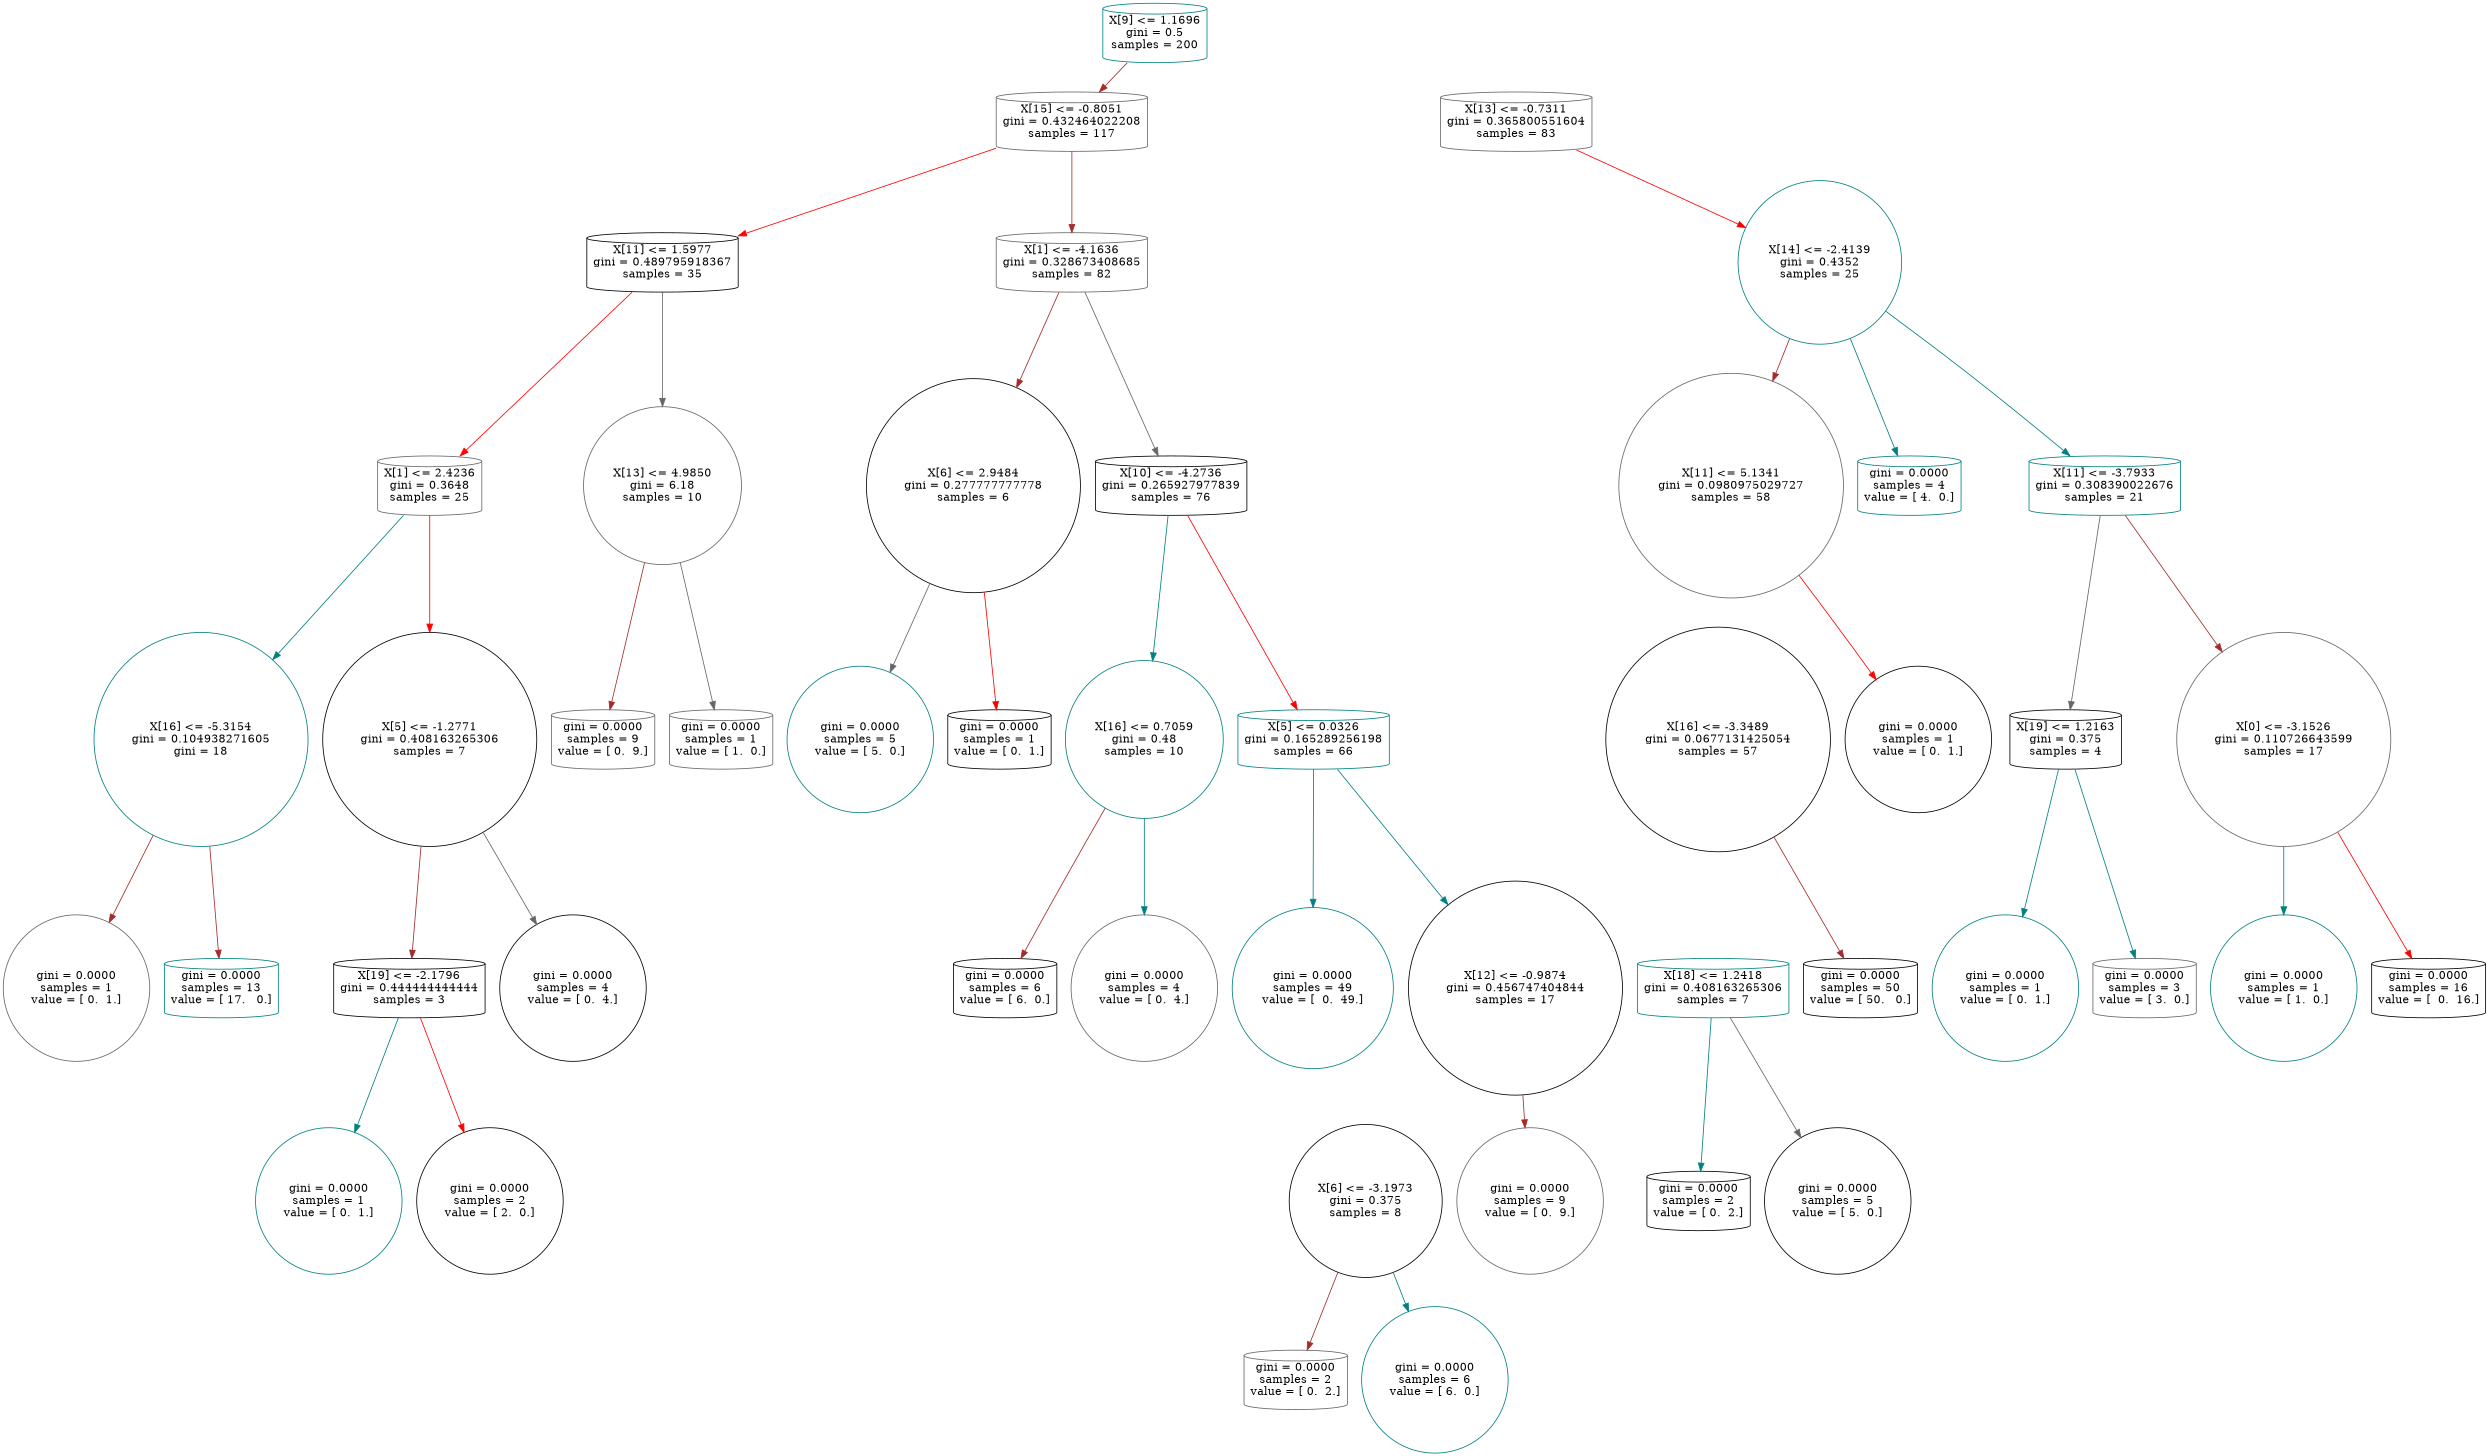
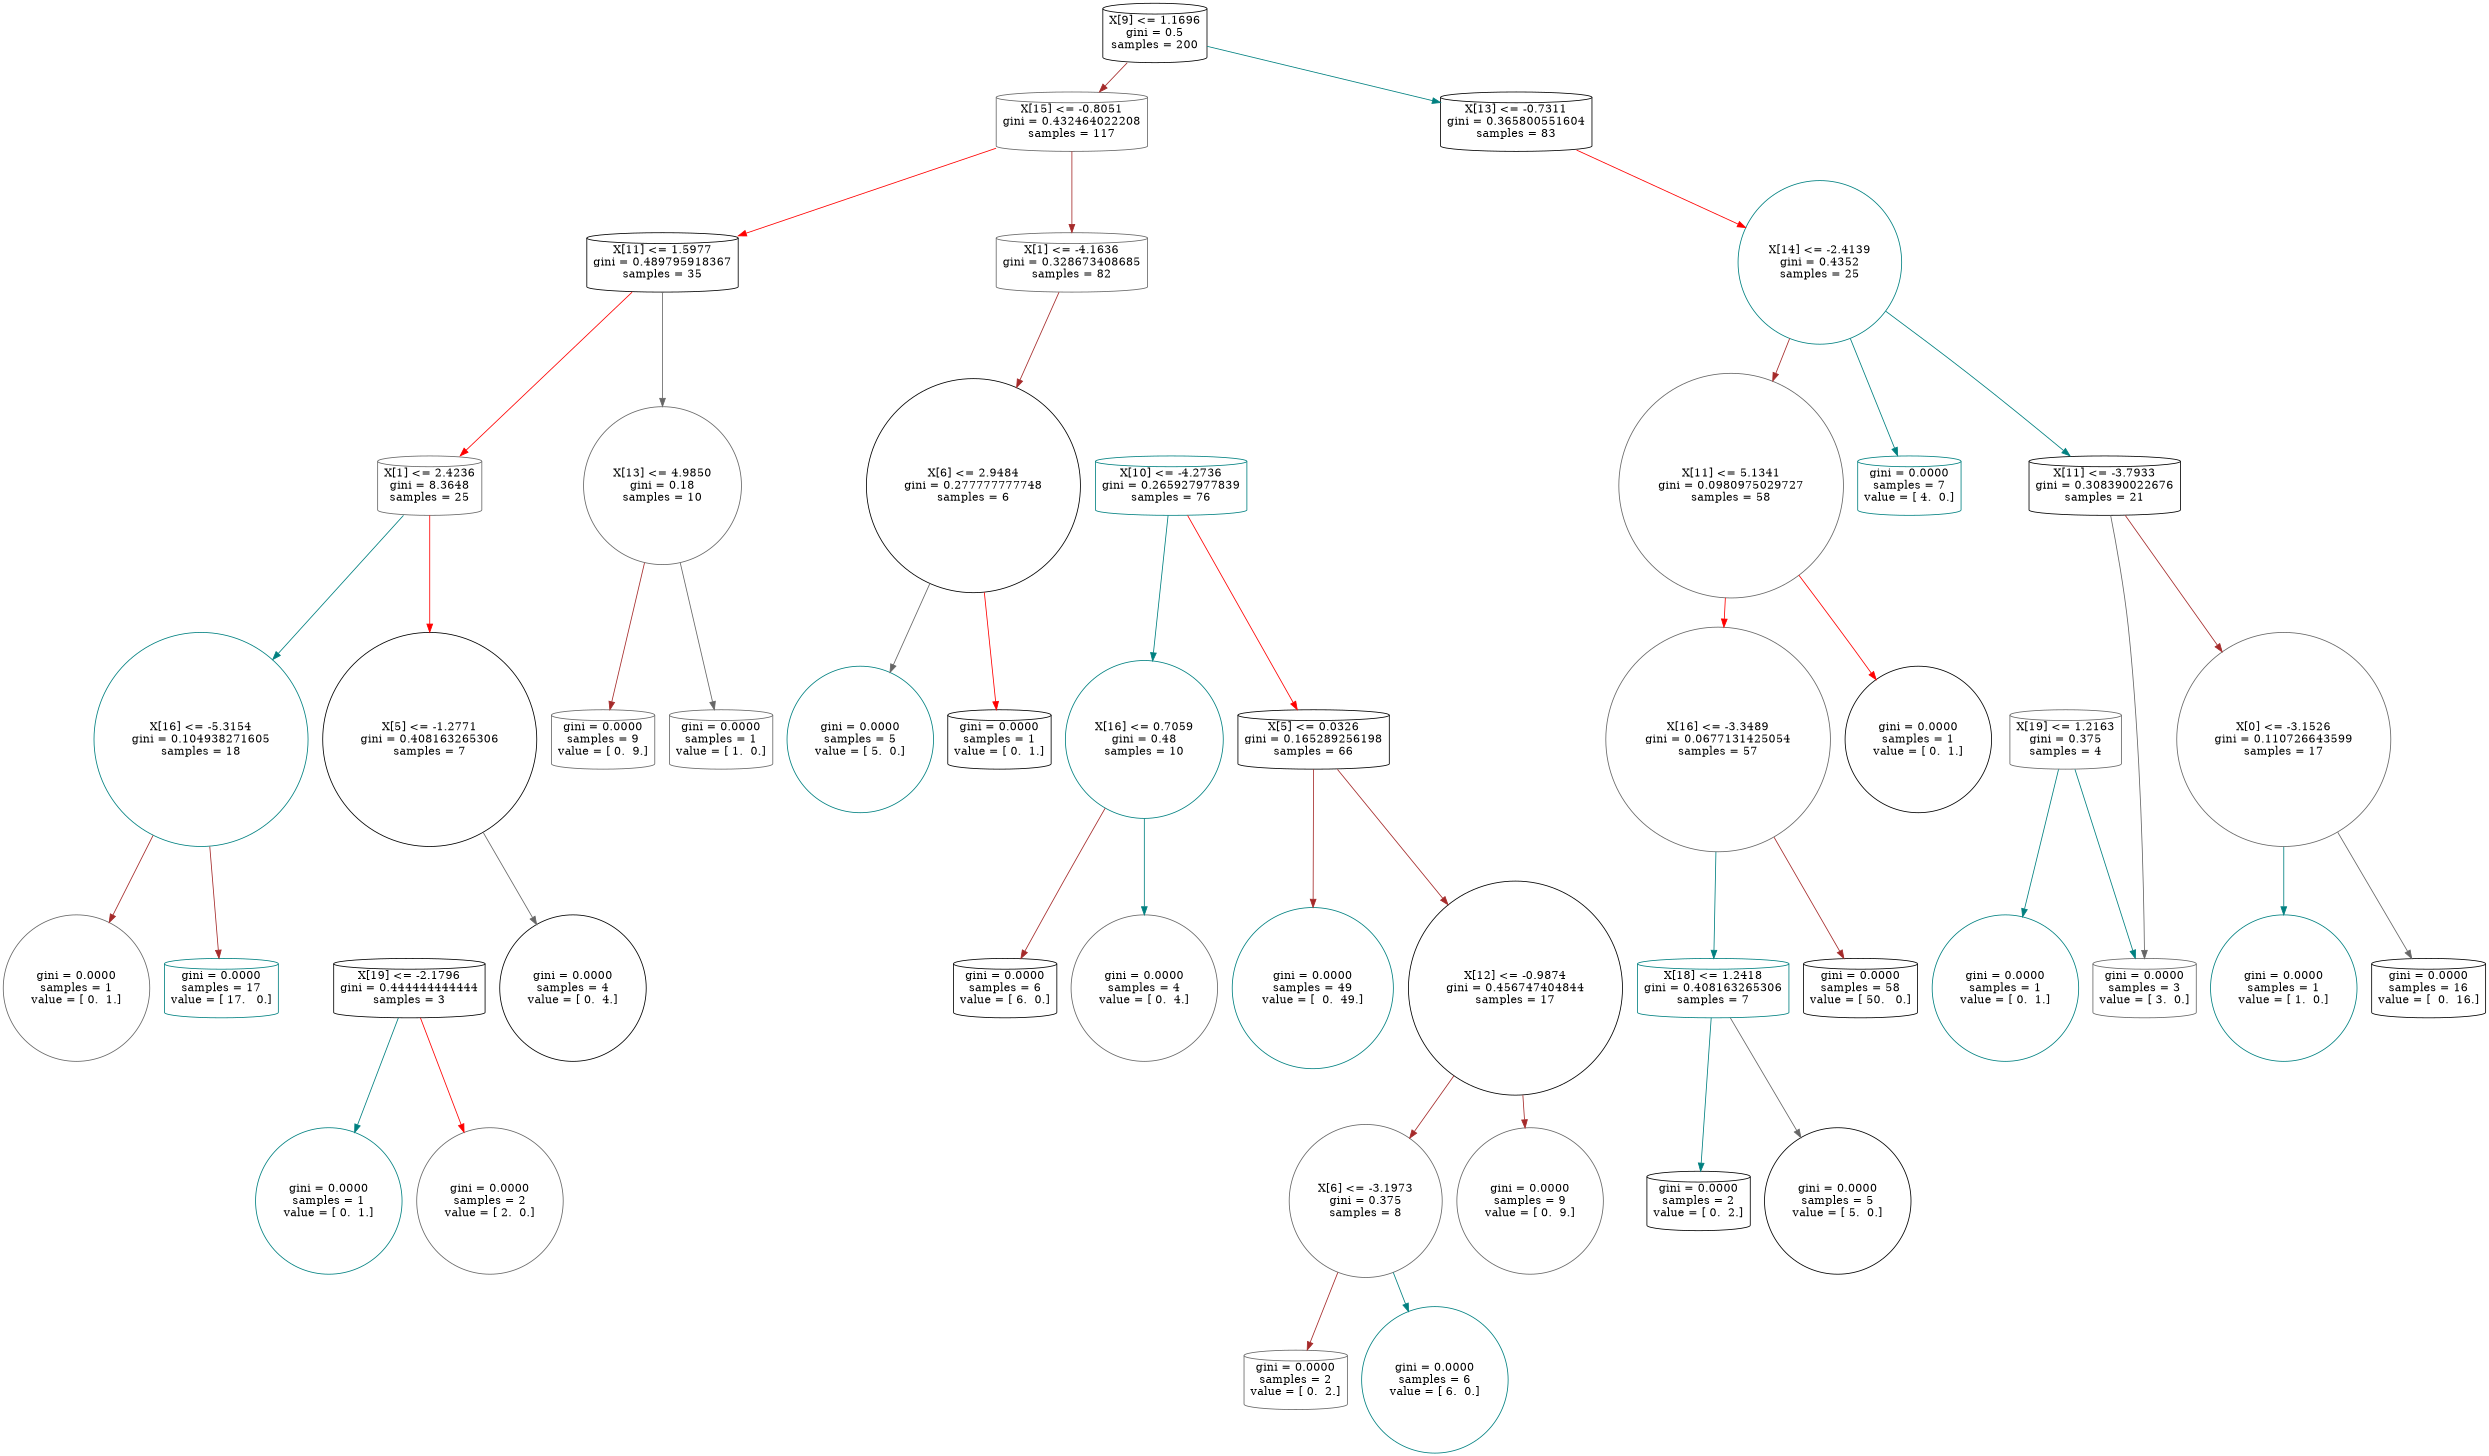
node "X[9] <= 1.1696 gini = 0.5 samples = 200": color teal -> black
edge "X[9] <= 1.1696 gini = 0.5 samples = 200" -> "X[13] <= -0.7311 gini = 0.365800551604 samples = 83": added
node "X[13] <= -0.7311 gini = 0.365800551604 samples = 83": color gray40 -> black
edge "X[1] <= -4.1636 gini = 0.328673408685 samples = 82" -> "X[10] <= -4.2736 gini = 0.265927977839 samples = 76": removed
node "X[1] <= 2.4236 gini = 0.3648 samples = 25": label "X[1] <= 2.4236 gini = 0.3648 samples = 25" -> "X[1] <= 2.4236 gini = 8.3648 samples = 25"
node "X[13] <= 4.9850 gini = 6.18 samples = 10": label "X[13] <= 4.9850 gini = 6.18 samples = 10" -> "X[13] <= 4.9850 gini = 0.18 samples = 10"
node "X[6] <= 2.9484 gini = 0.277777777778 samples = 6": label "X[6] <= 2.9484 gini = 0.277777777778 samples = 6" -> "X[6] <= 2.9484 gini = 0.277777777748 samples = 6"
node "X[10] <= -4.2736 gini = 0.265927977839 samples = 76": color black -> teal
node "gini = 0.0000 samples = 4 value = [ 4.  0.]": label "gini = 0.0000 samples = 4 value = [ 4.  0.]" -> "gini = 0.0000 samples = 7 value = [ 4.  0.]"
node "X[11] <= -3.7933 gini = 0.308390022676 samples = 21": color teal -> black
edge "X[11] <= 5.1341 gini = 0.0980975029727 samples = 58" -> "X[16] <= -3.3489 gini = 0.0677131425054 samples = 57": added
edge "X[11] <= -3.7933 gini = 0.308390022676 samples = 21" -> "X[19] <= 1.2163 gini = 0.375 samples = 4": now "X[11] <= -3.7933 gini = 0.308390022676 samples = 21" -> "gini = 0.0000 samples = 3 value = [ 3.  0.]"
node "X[16] <= -5.3154 gini = 0.104938271605 gini = 18": label "X[16] <= -5.3154 gini = 0.104938271605 gini = 18" -> "X[16] <= -5.3154 gini = 0.104938271605 samples = 18"
node "X[5] <= 0.0326 gini = 0.165289256198 samples = 66": color teal -> black
node "X[16] <= -3.3489 gini = 0.0677131425054 samples = 57": color black -> gray40
node "X[19] <= 1.2163 gini = 0.375 samples = 4": color black -> gray40
edge "X[5] <= 0.0326 gini = 0.165289256198 samples = 66" -> "gini = 0.0000 samples = 49 value = [  0.  49.]": color teal -> brown
edge "X[5] <= 0.0326 gini = 0.165289256198 samples = 66" -> "X[12] <= -0.9874 gini = 0.456747404844 samples = 17": color teal -> brown
edge "X[0] <= -3.1526 gini = 0.110726643599 samples = 17" -> "gini = 0.0000 samples = 16 value = [  0.  16.]": color red -> gray40
edge "X[5] <= -1.2771 gini = 0.408163265306 samples = 7" -> "X[19] <= -2.1796 gini = 0.444444444444 samples = 3": removed
edge "X[16] <= -3.3489 gini = 0.0677131425054 samples = 57" -> "X[18] <= 1.2418 gini = 0.408163265306 samples = 7": added
node "gini = 0.0000 samples = 13 value = [ 17.   0.]": label "gini = 0.0000 samples = 13 value = [ 17.   0.]" -> "gini = 0.0000 samples = 17 value = [ 17.   0.]"
node "gini = 0.0000 samples = 50 value = [ 50.   0.]": label "gini = 0.0000 samples = 50 value = [ 50.   0.]" -> "gini = 0.0000 samples = 58 value = [ 50.   0.]"
edge "X[12] <= -0.9874 gini = 0.456747404844 samples = 17" -> "X[6] <= -3.1973 gini = 0.375 samples = 8": added
node "gini = 0.0000 samples = 2 value = [ 2.  0.]": color black -> gray40
node "X[6] <= -3.1973 gini = 0.375 samples = 8": color black -> gray40
